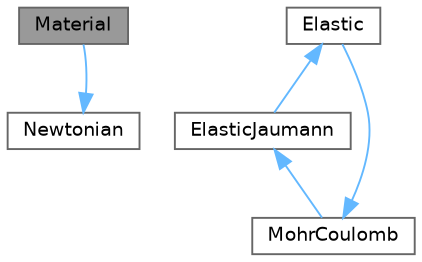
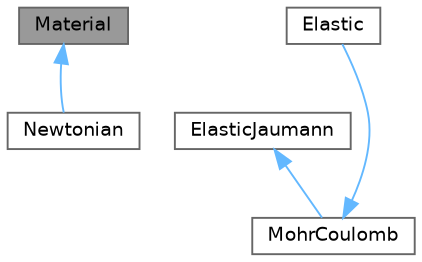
edge "Material" -> "Newtonian": reversed
edge "ElasticJaumann" -> "Elastic": removed
